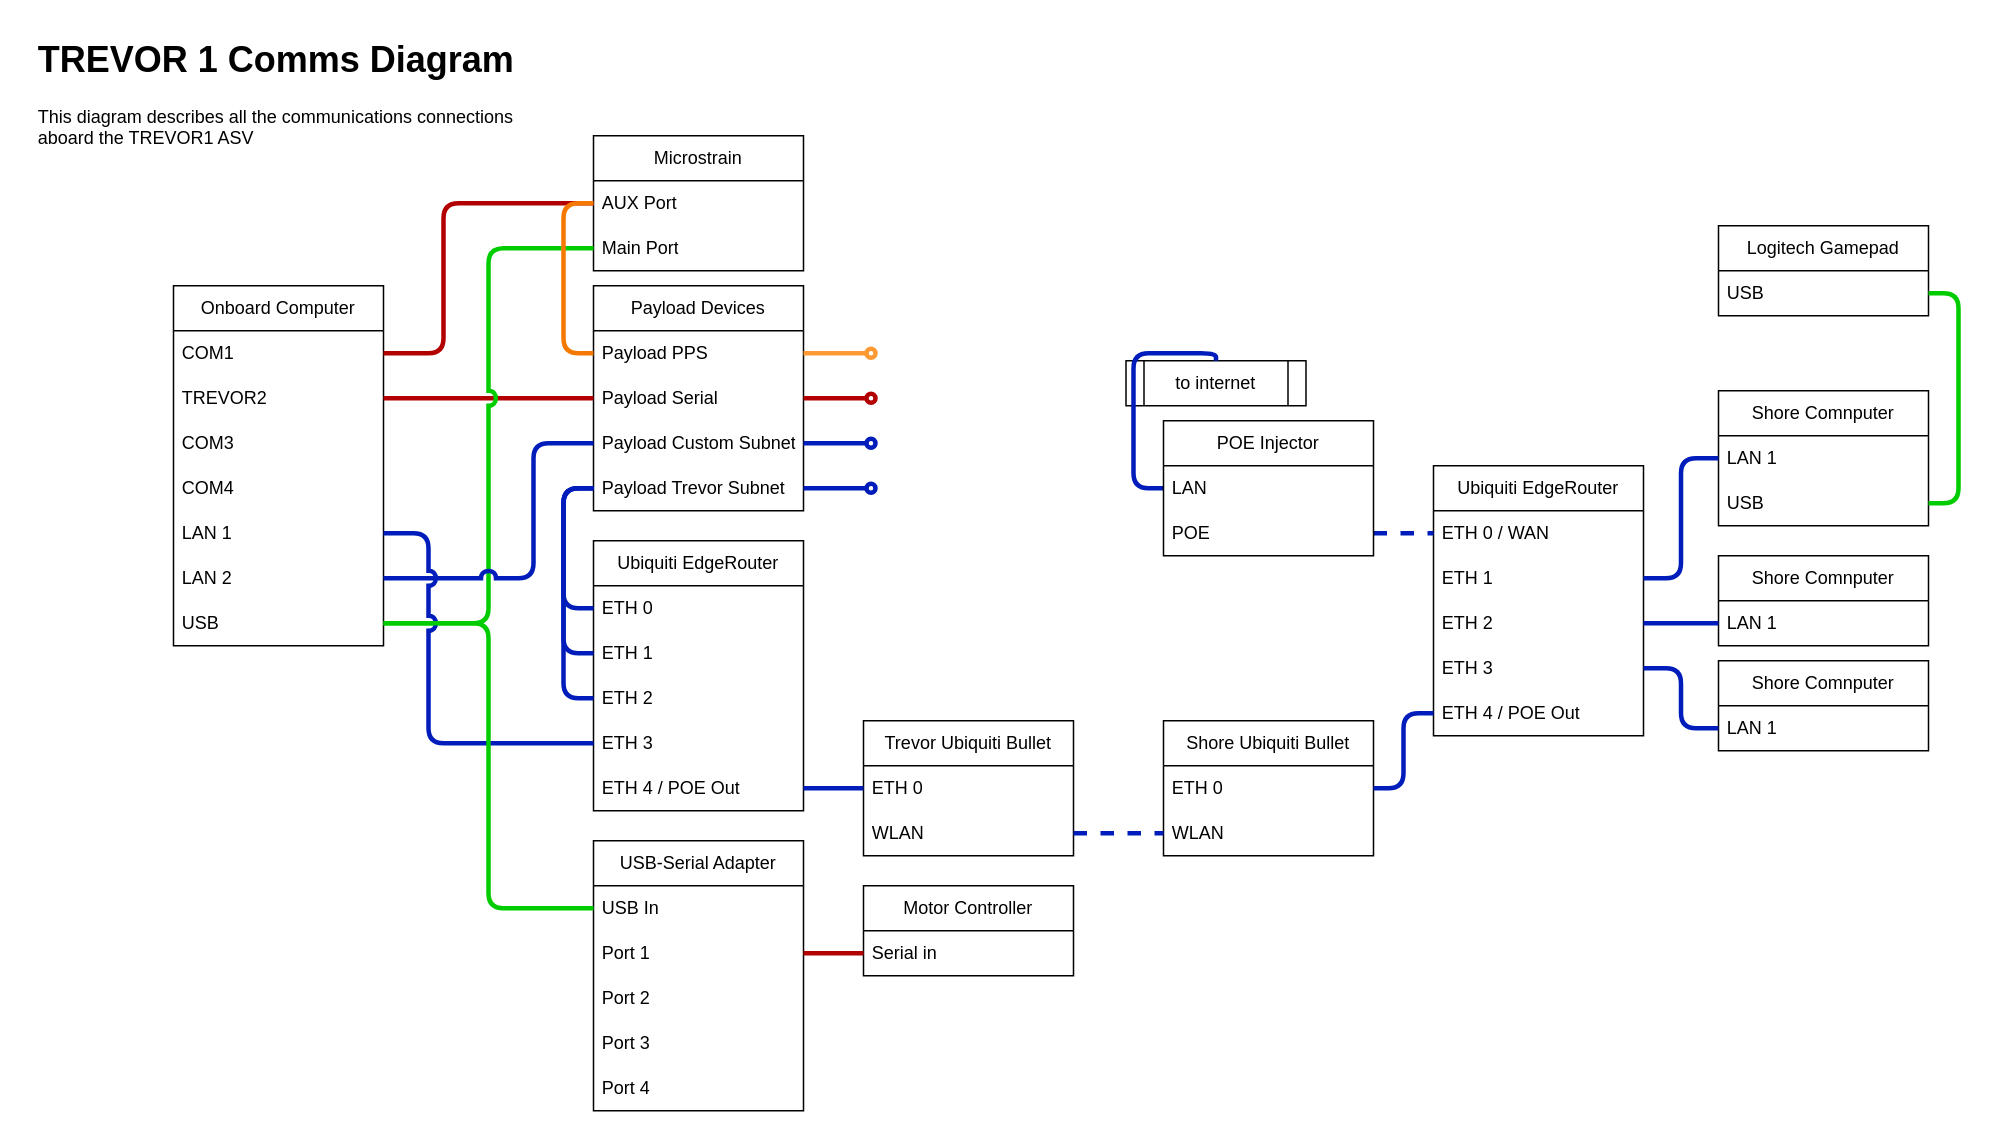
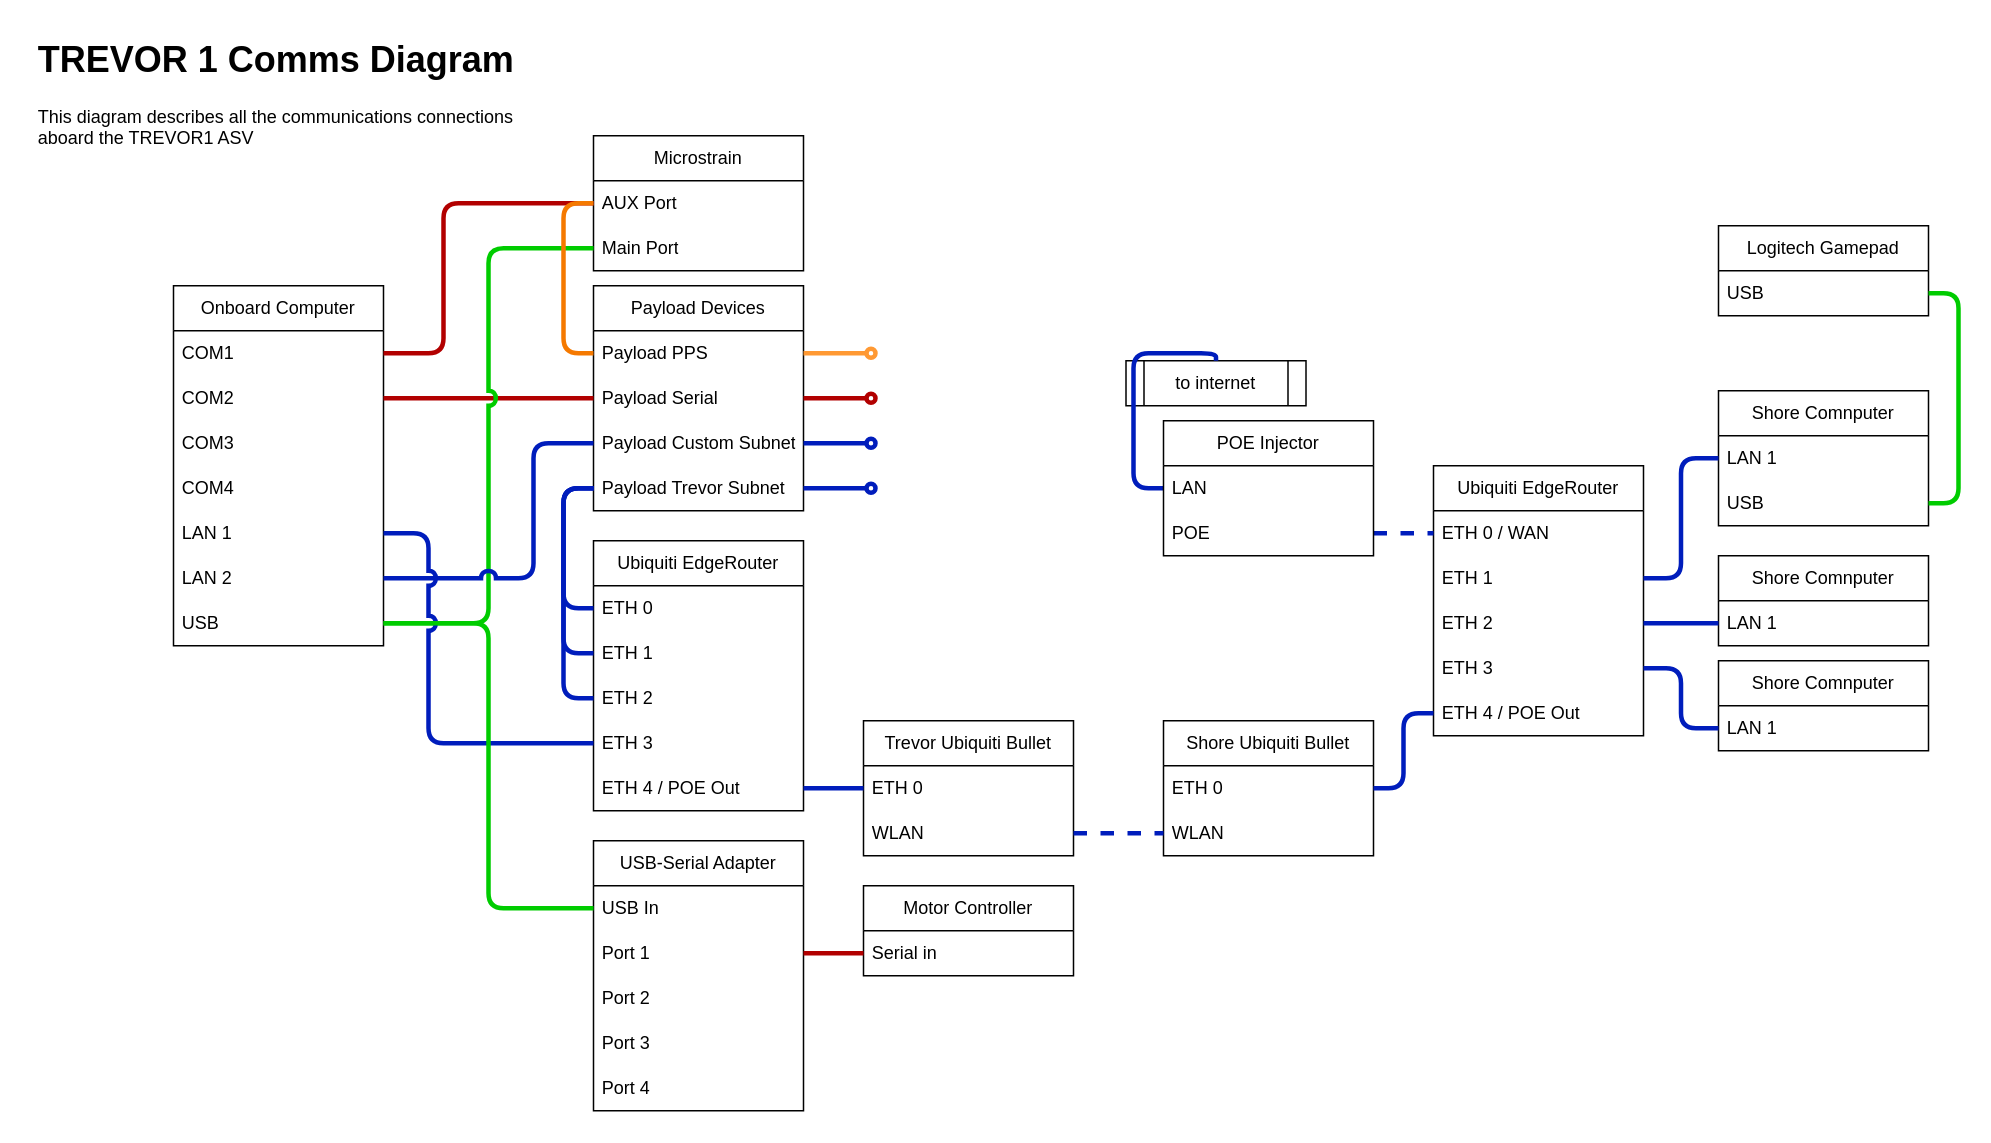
node "TREVOR2": label "TREVOR2" -> "COM2"
